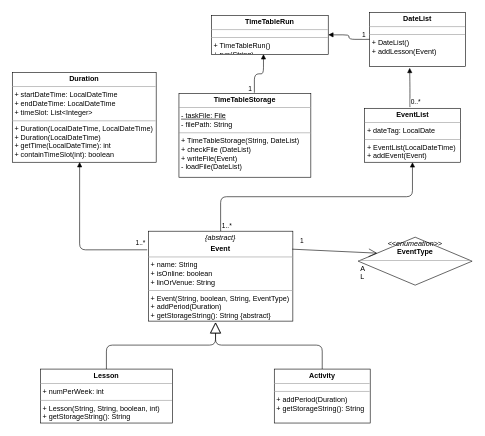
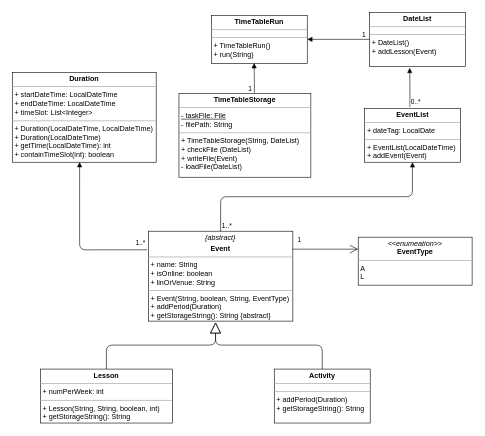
node "TimeTableRun + TimeTableRun() + run(String)": size 117x39 -> 96x48
node "<<enumeation>> EventType A L": shape diamond -> rectangle
